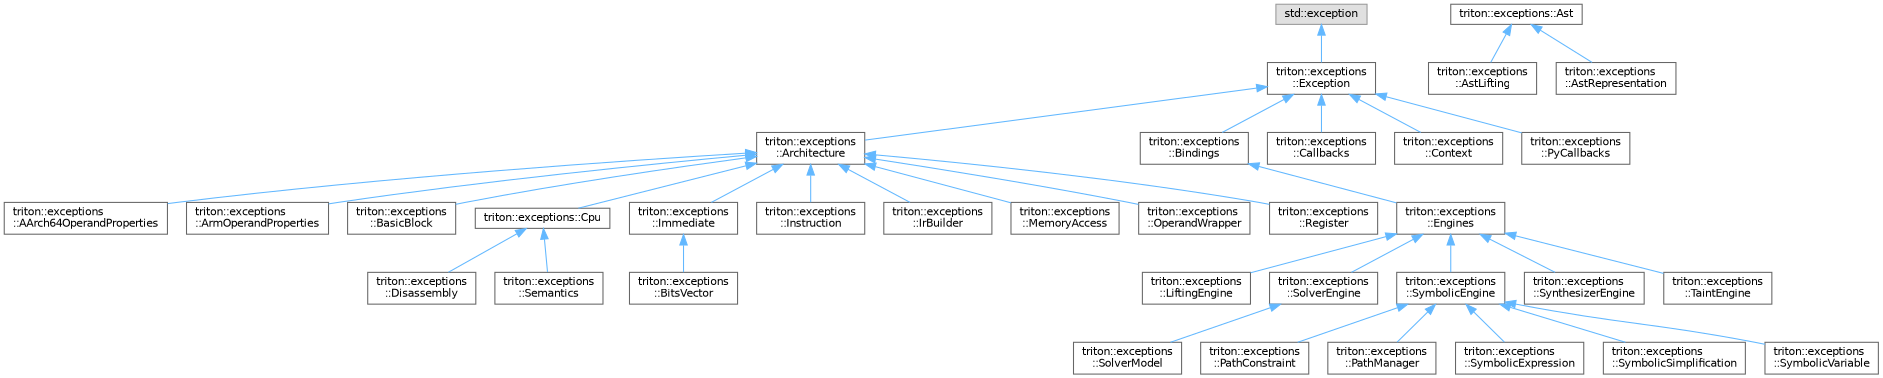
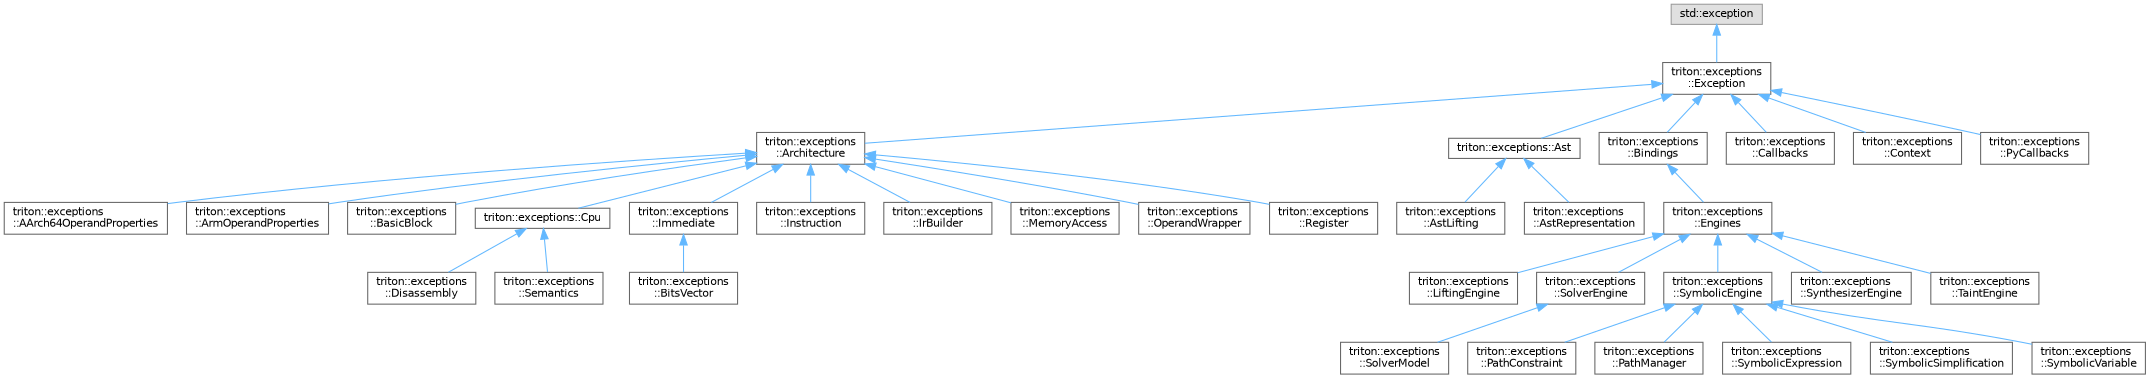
edge "triton::exceptions::Ast" -> "triton::exceptions ::Exception": added
